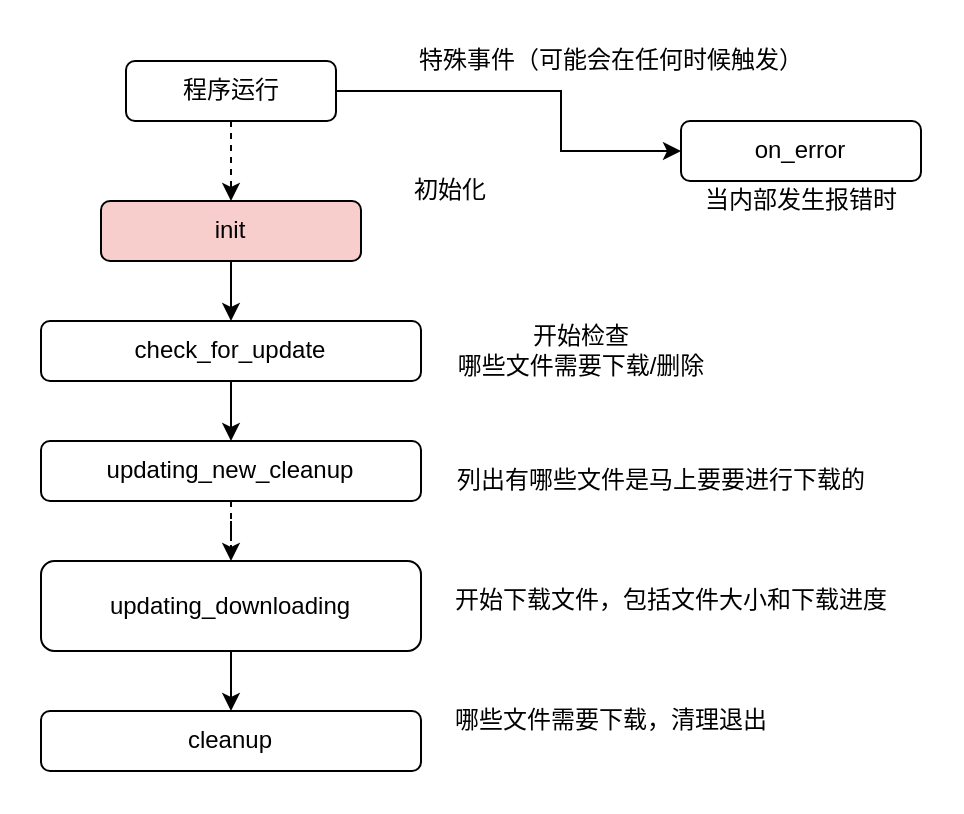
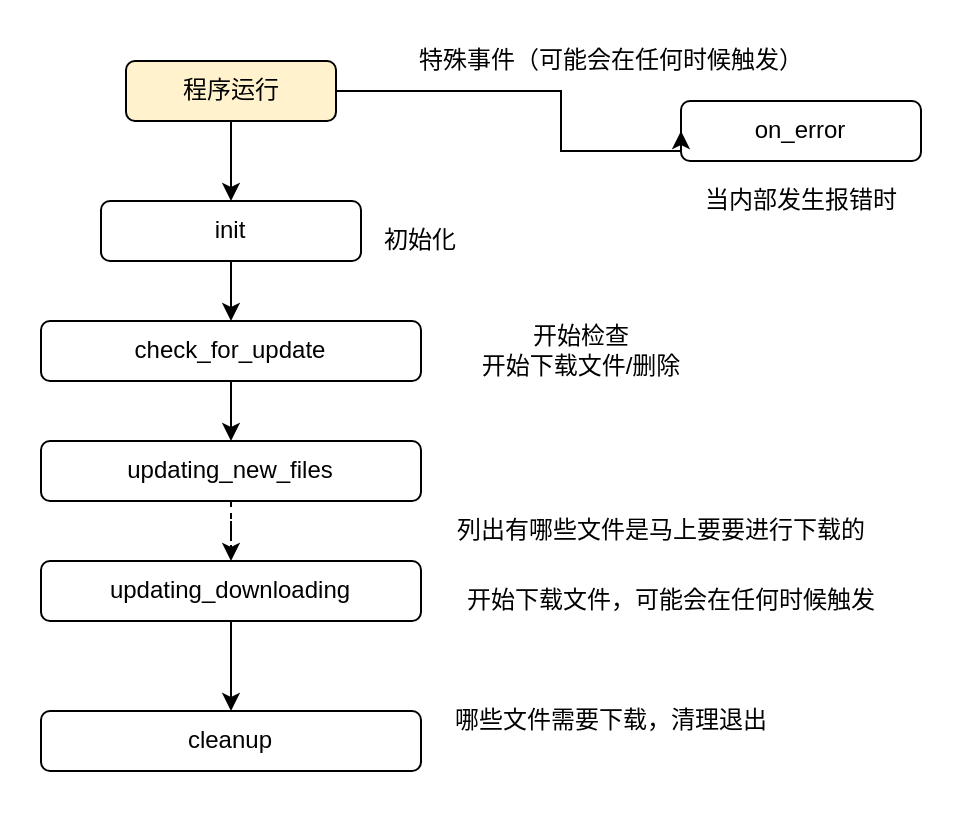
node "程序运行": fillcolor #ffffff -> #fff2cc
node "on_error": moved (801, 151) -> (801, 131)
edge "程序运行" -> "init": style dashed -> solid
node "初始化": moved (451, 191) -> (421, 241)
node "init": fillcolor #f8cecc -> #ffffff
node "开始检查 哪些文件需要下载/删除": label "开始检查 哪些文件需要下载/删除" -> "开始检查 开始下载文件/删除"
node "updating_new_cleanup": label "updating_new_cleanup" -> "updating_new_files"
node "列出有哪些文件是马上要要进行下载的": moved (661, 481) -> (661, 531)
node "开始下载文件，包括文件大小和下载进度": label "开始下载文件，包括文件大小和下载进度" -> "开始下载文件，可能会在任何时候触发"
node "updating_downloading": size 380x90 -> 380x60
